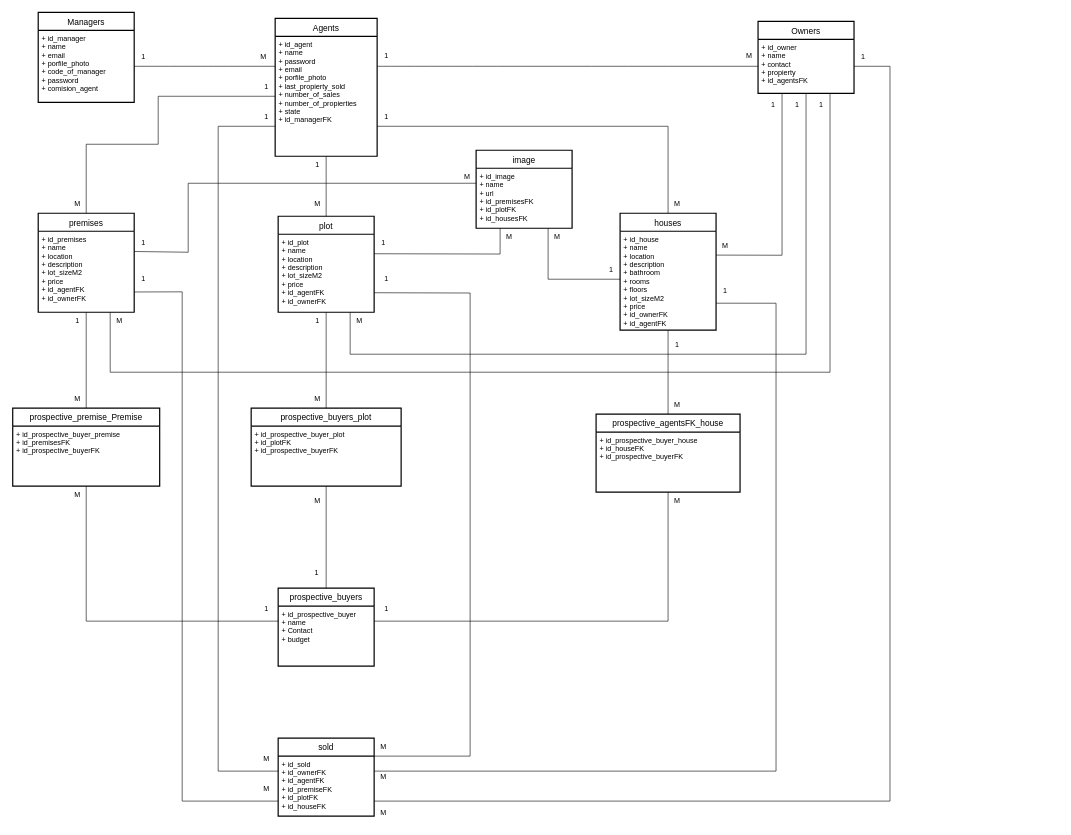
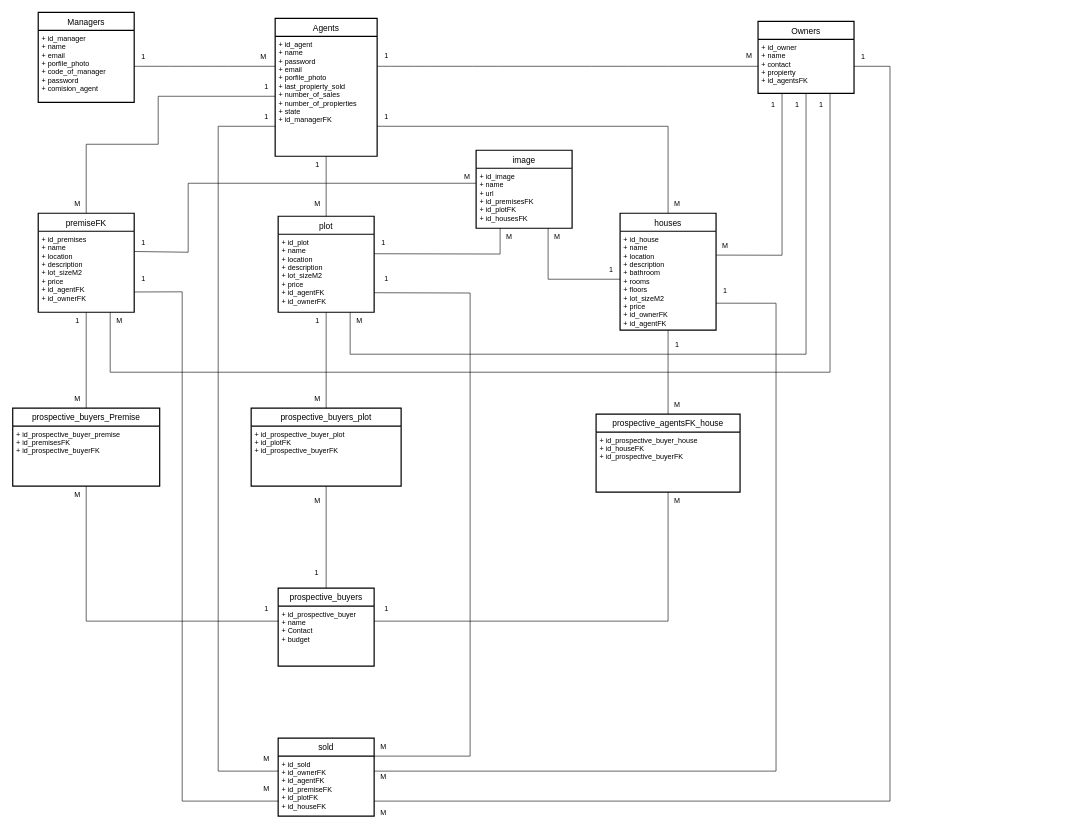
node "premises": label "premises" -> "premiseFK"
node "prospective_premise_Premise": label "prospective_premise_Premise" -> "prospective_buyers_Premise"
